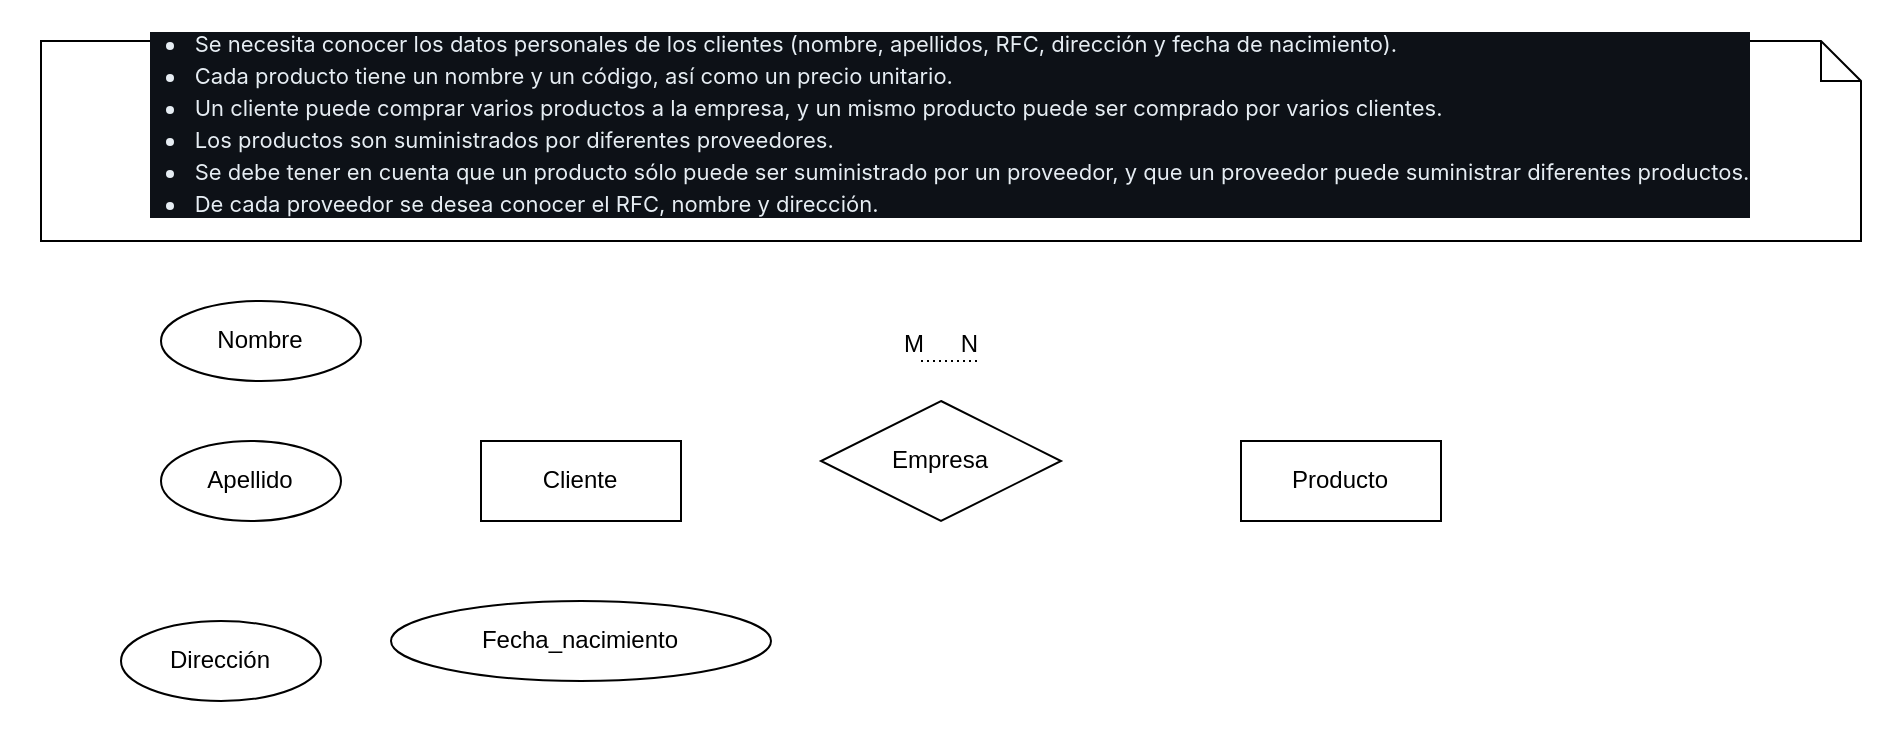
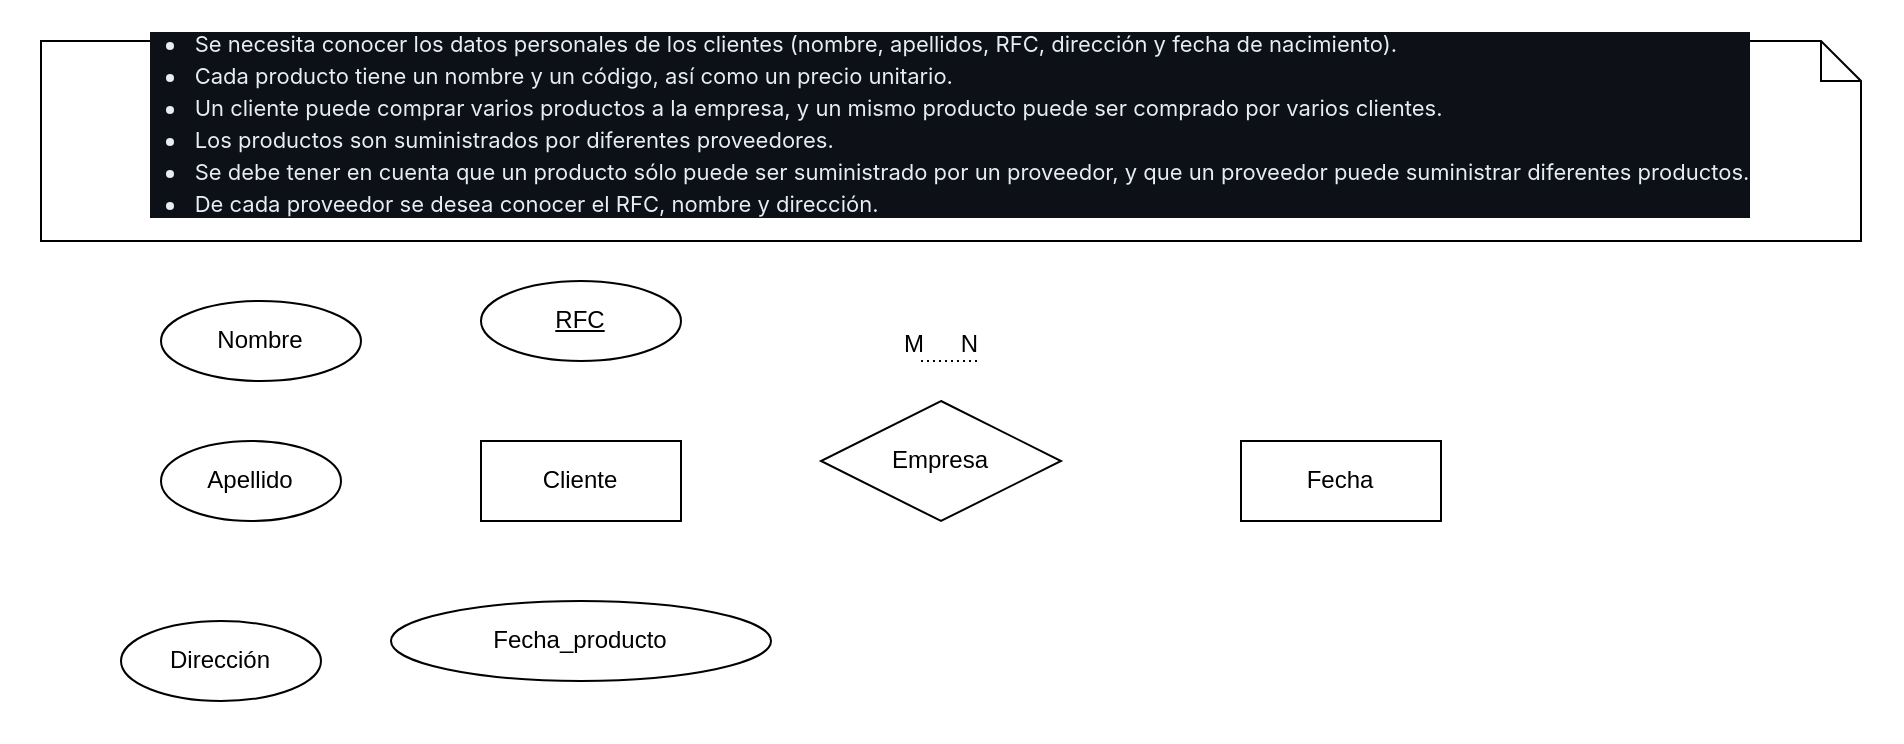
node "RFC": added
node "Producto": label "Producto" -> "Fecha"
node "Fecha_nacimiento": label "Fecha_nacimiento" -> "Fecha_producto"
